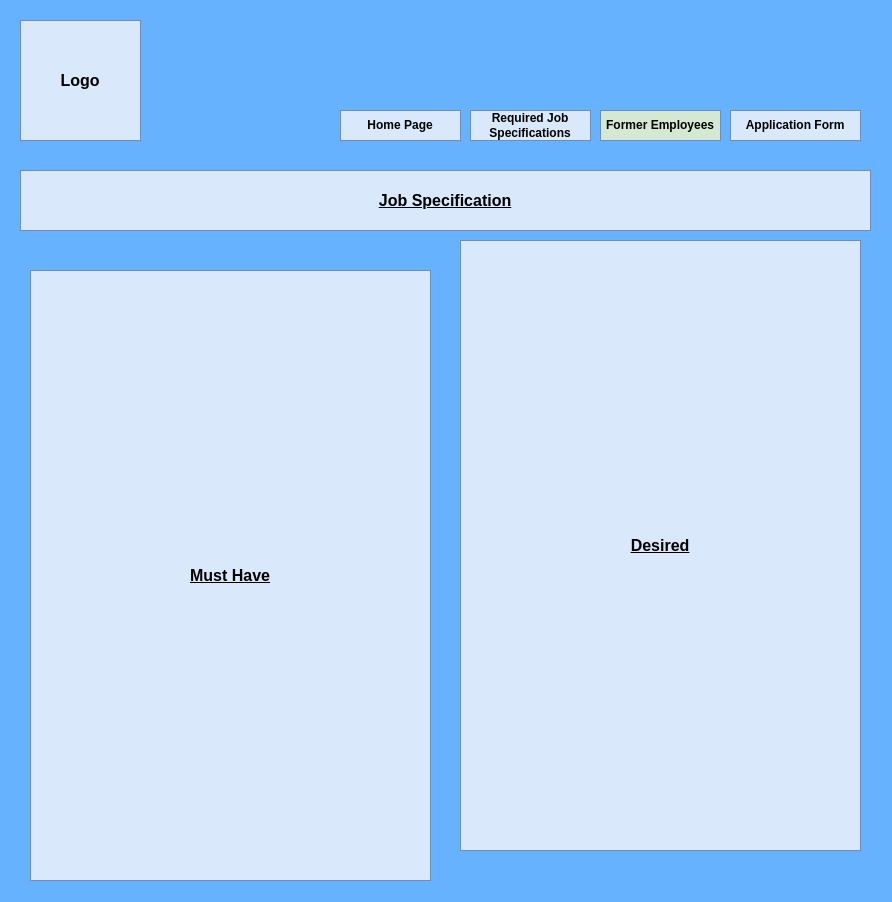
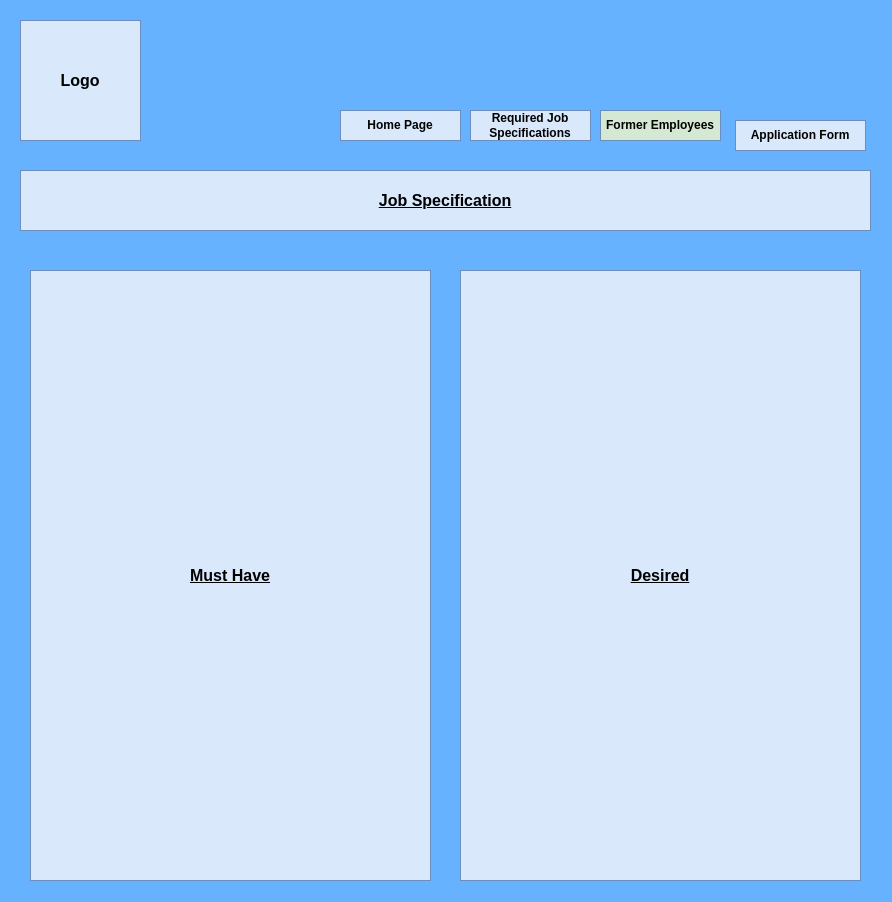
node "Application Form": moved (796, 126) -> (801, 136)
node "Desired": moved (661, 546) -> (661, 576)
